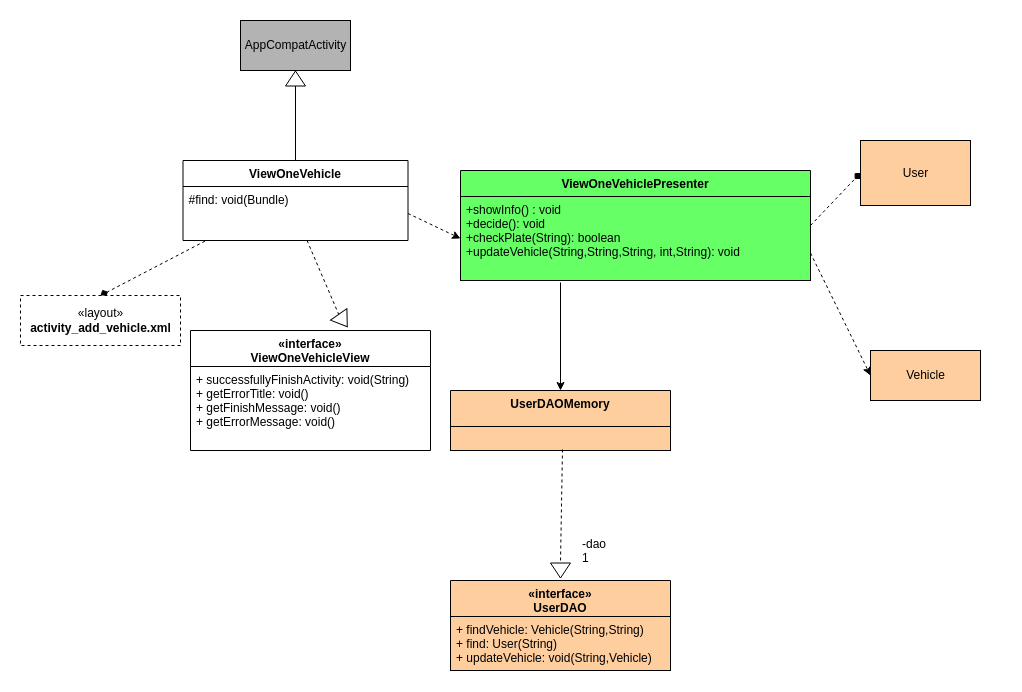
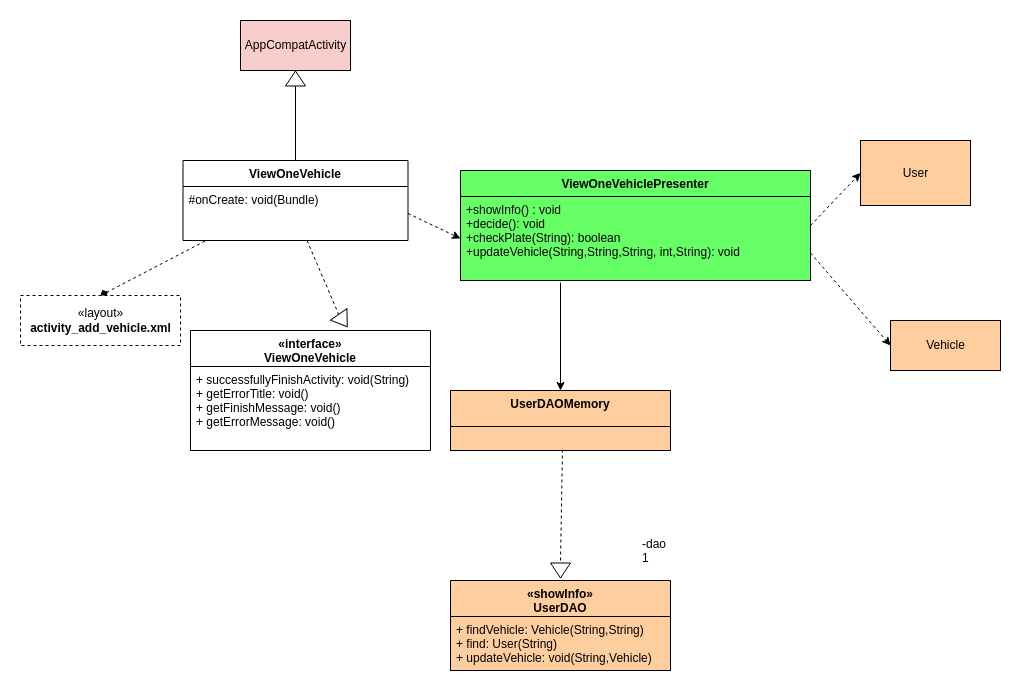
node "AppCompatActivity": fillcolor #b3b3b3 -> #f8cecc
edge "ViewOneVehiclePresenter" -> "User": arrowhead diamond -> classic
node "#find: void(Bundle)": label "#find: void(Bundle)" -> "#onCreate: void(Bundle)"
node "«interface» ViewOneVehicleView": label "«interface» ViewOneVehicleView" -> "«interface» ViewOneVehicle"
node "Vehicle": moved (926, 376) -> (946, 346)
node "-dao 1": moved (606, 546) -> (666, 546)
node "«interface» UserDAO": label "«interface» UserDAO" -> "«showInfo» UserDAO"
